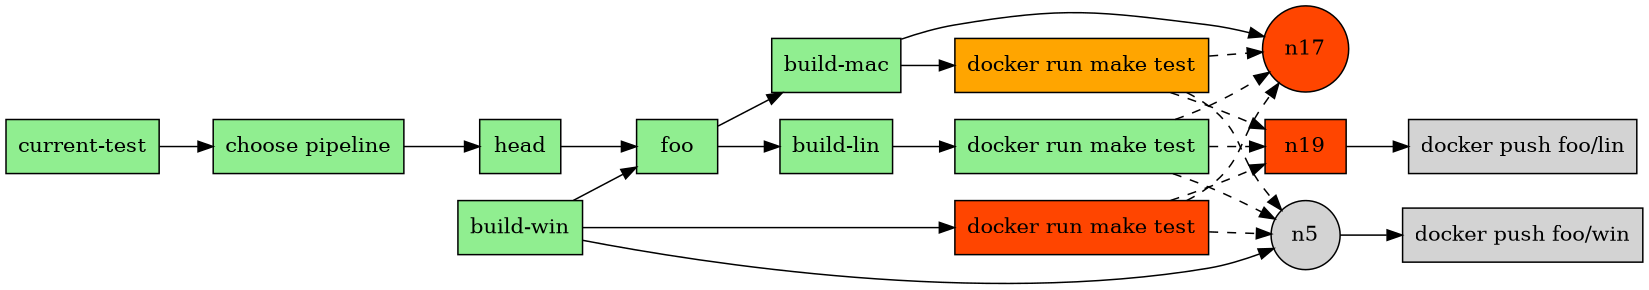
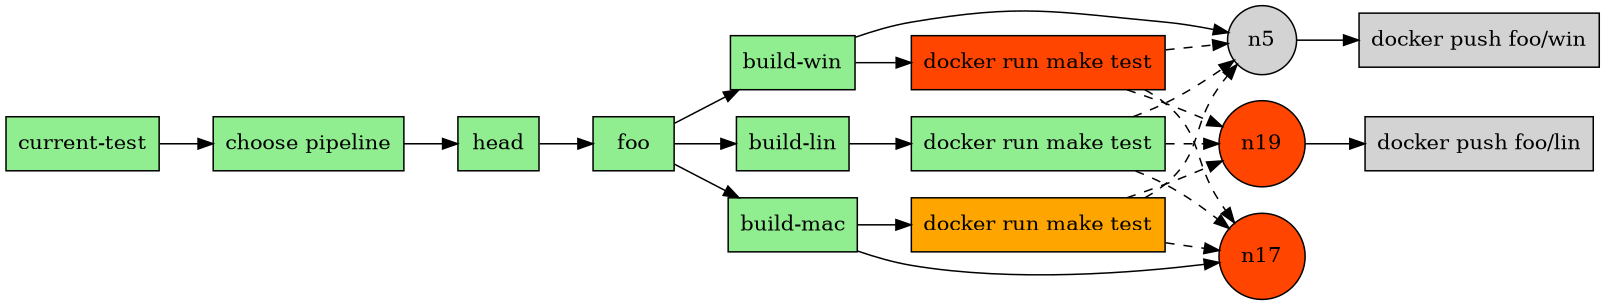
node "n19": shape box -> circle
edge "build-win" -> "foo": reversed
